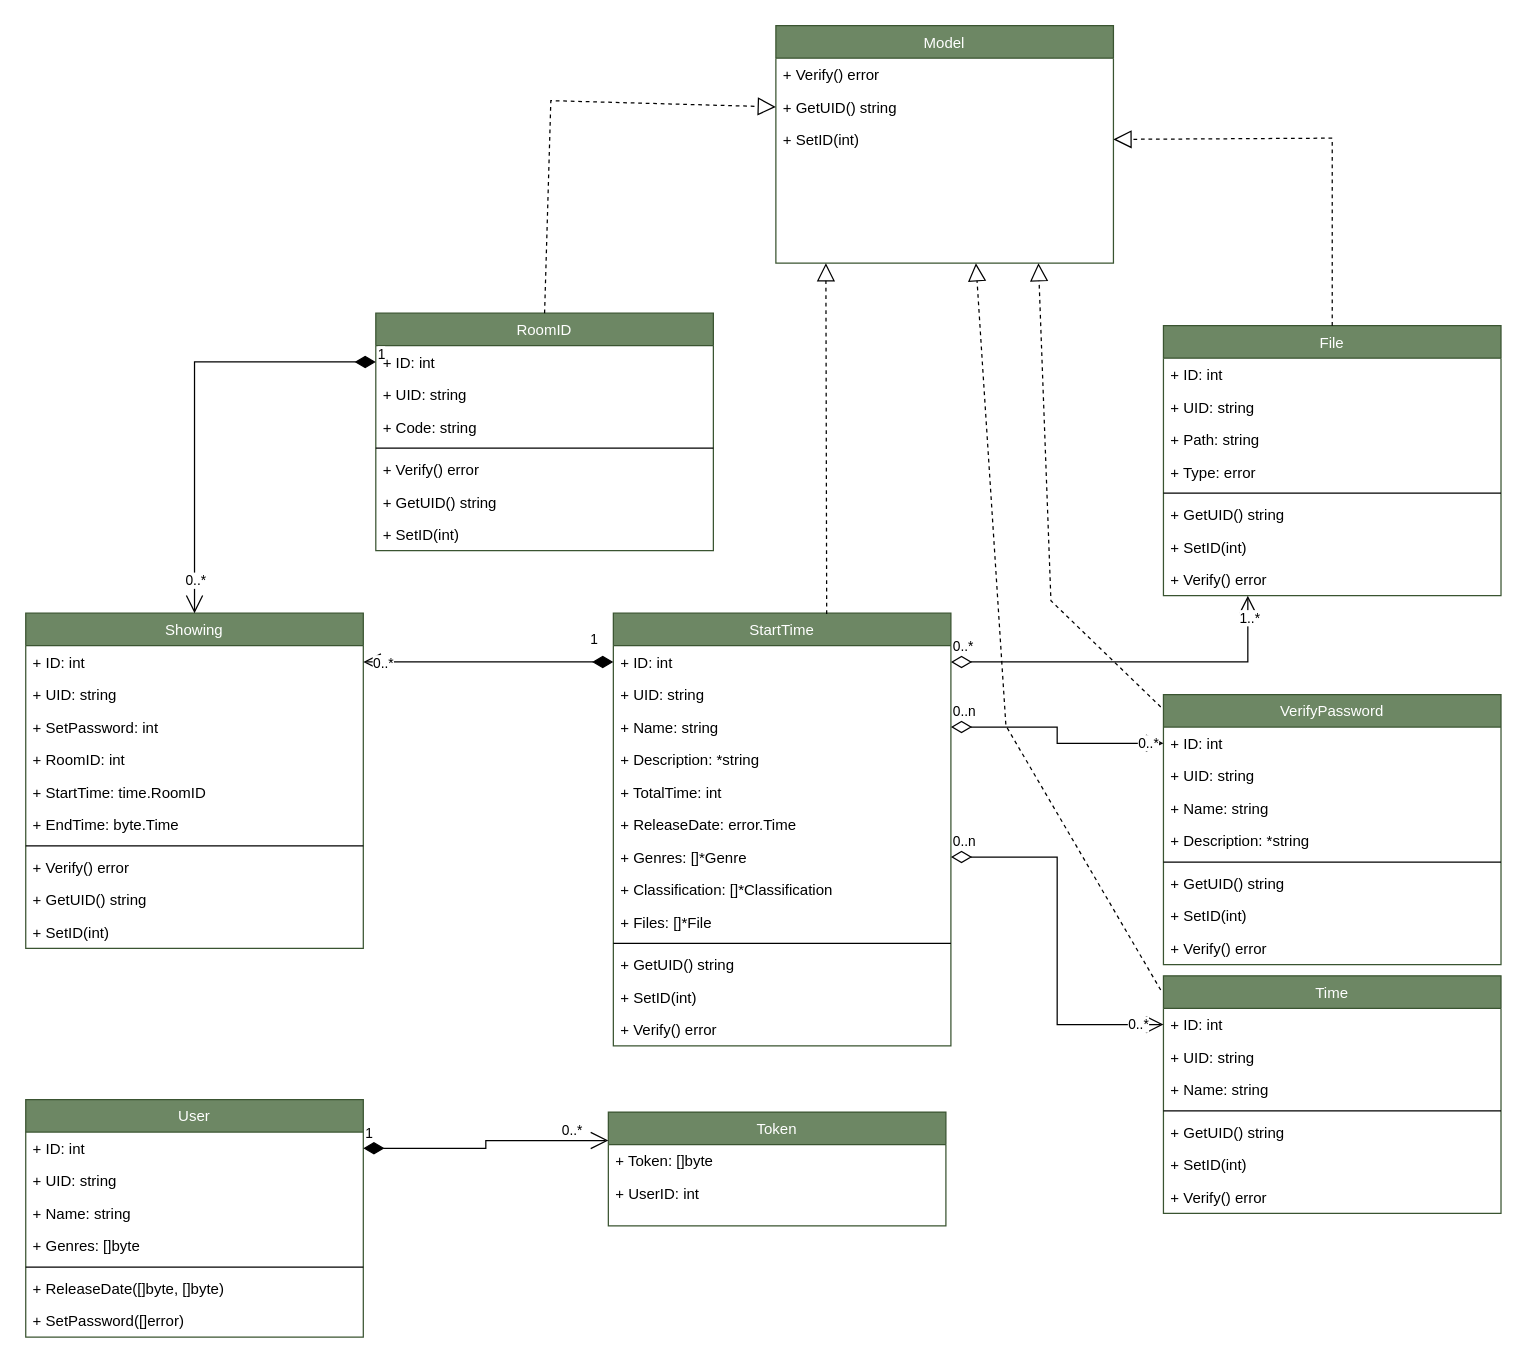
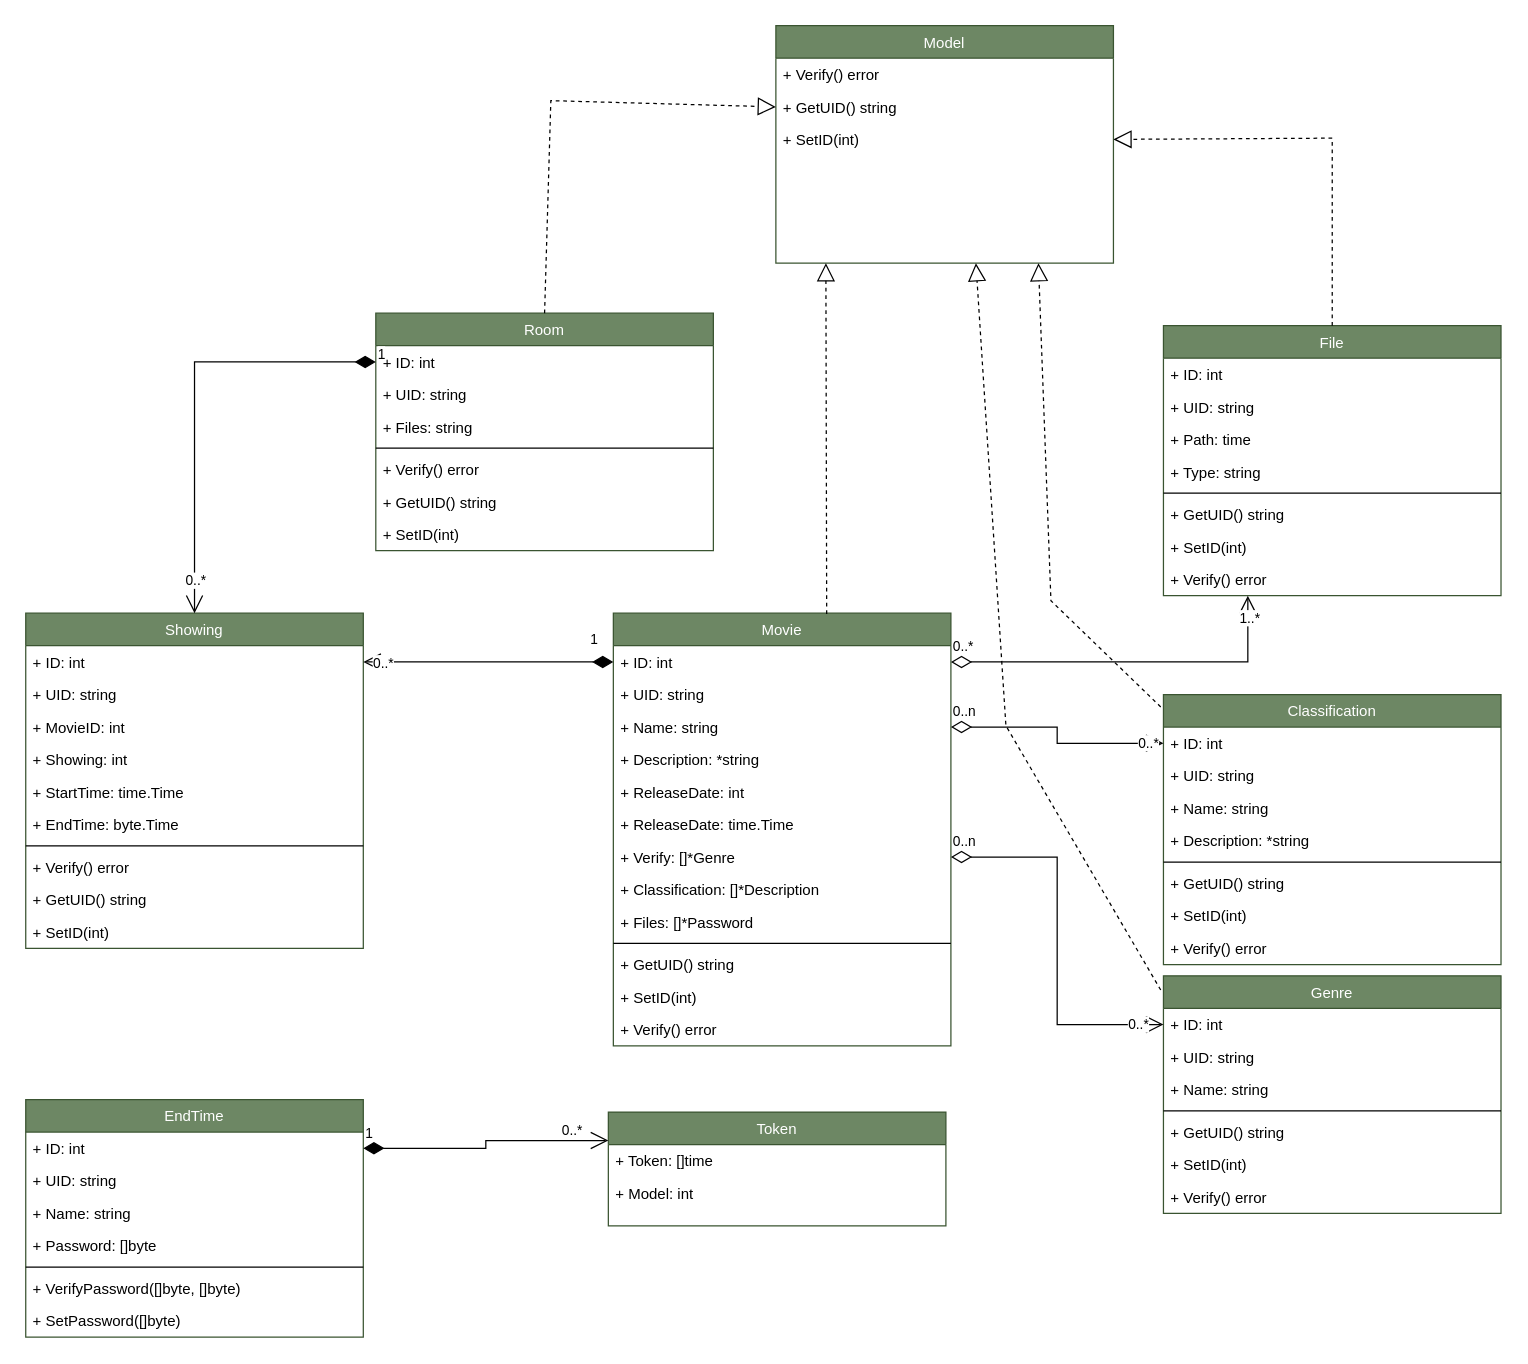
node "RoomID": label "RoomID" -> "Room"
node "+ Code: string": label "+ Code: string" -> "+ Files: string"
node "+ Path: string": label "+ Path: string" -> "+ Path: time"
node "+ Type: error": label "+ Type: error" -> "+ Type: string"
node "StartTime": label "StartTime" -> "Movie"
node "VerifyPassword": label "VerifyPassword" -> "Classification"
node "+ SetPassword: int": label "+ SetPassword: int" -> "+ MovieID: int"
node "+ RoomID: int": label "+ RoomID: int" -> "+ Showing: int"
node "+ StartTime: time.RoomID": label "+ StartTime: time.RoomID" -> "+ StartTime: time.Time"
node "+ TotalTime: int": label "+ TotalTime: int" -> "+ ReleaseDate: int"
node "+ ReleaseDate: error.Time": label "+ ReleaseDate: error.Time" -> "+ ReleaseDate: time.Time"
node "+ Genres: []*Genre": label "+ Genres: []*Genre" -> "+ Verify: []*Genre"
node "+ Classification: []*Classification": label "+ Classification: []*Classification" -> "+ Classification: []*Description"
node "+ Files: []*File": label "+ Files: []*File" -> "+ Files: []*Password"
node "Time": label "Time" -> "Genre"
node "User": label "User" -> "EndTime"
node "+ Token: []byte": label "+ Token: []byte" -> "+ Token: []time"
node "+ UserID: int": label "+ UserID: int" -> "+ Model: int"
node "+ Genres: []byte": label "+ Genres: []byte" -> "+ Password: []byte"
node "+ ReleaseDate([]byte, []byte)": label "+ ReleaseDate([]byte, []byte)" -> "+ VerifyPassword([]byte, []byte)"
node "+ SetPassword([]error)": label "+ SetPassword([]error)" -> "+ SetPassword([]byte)"
